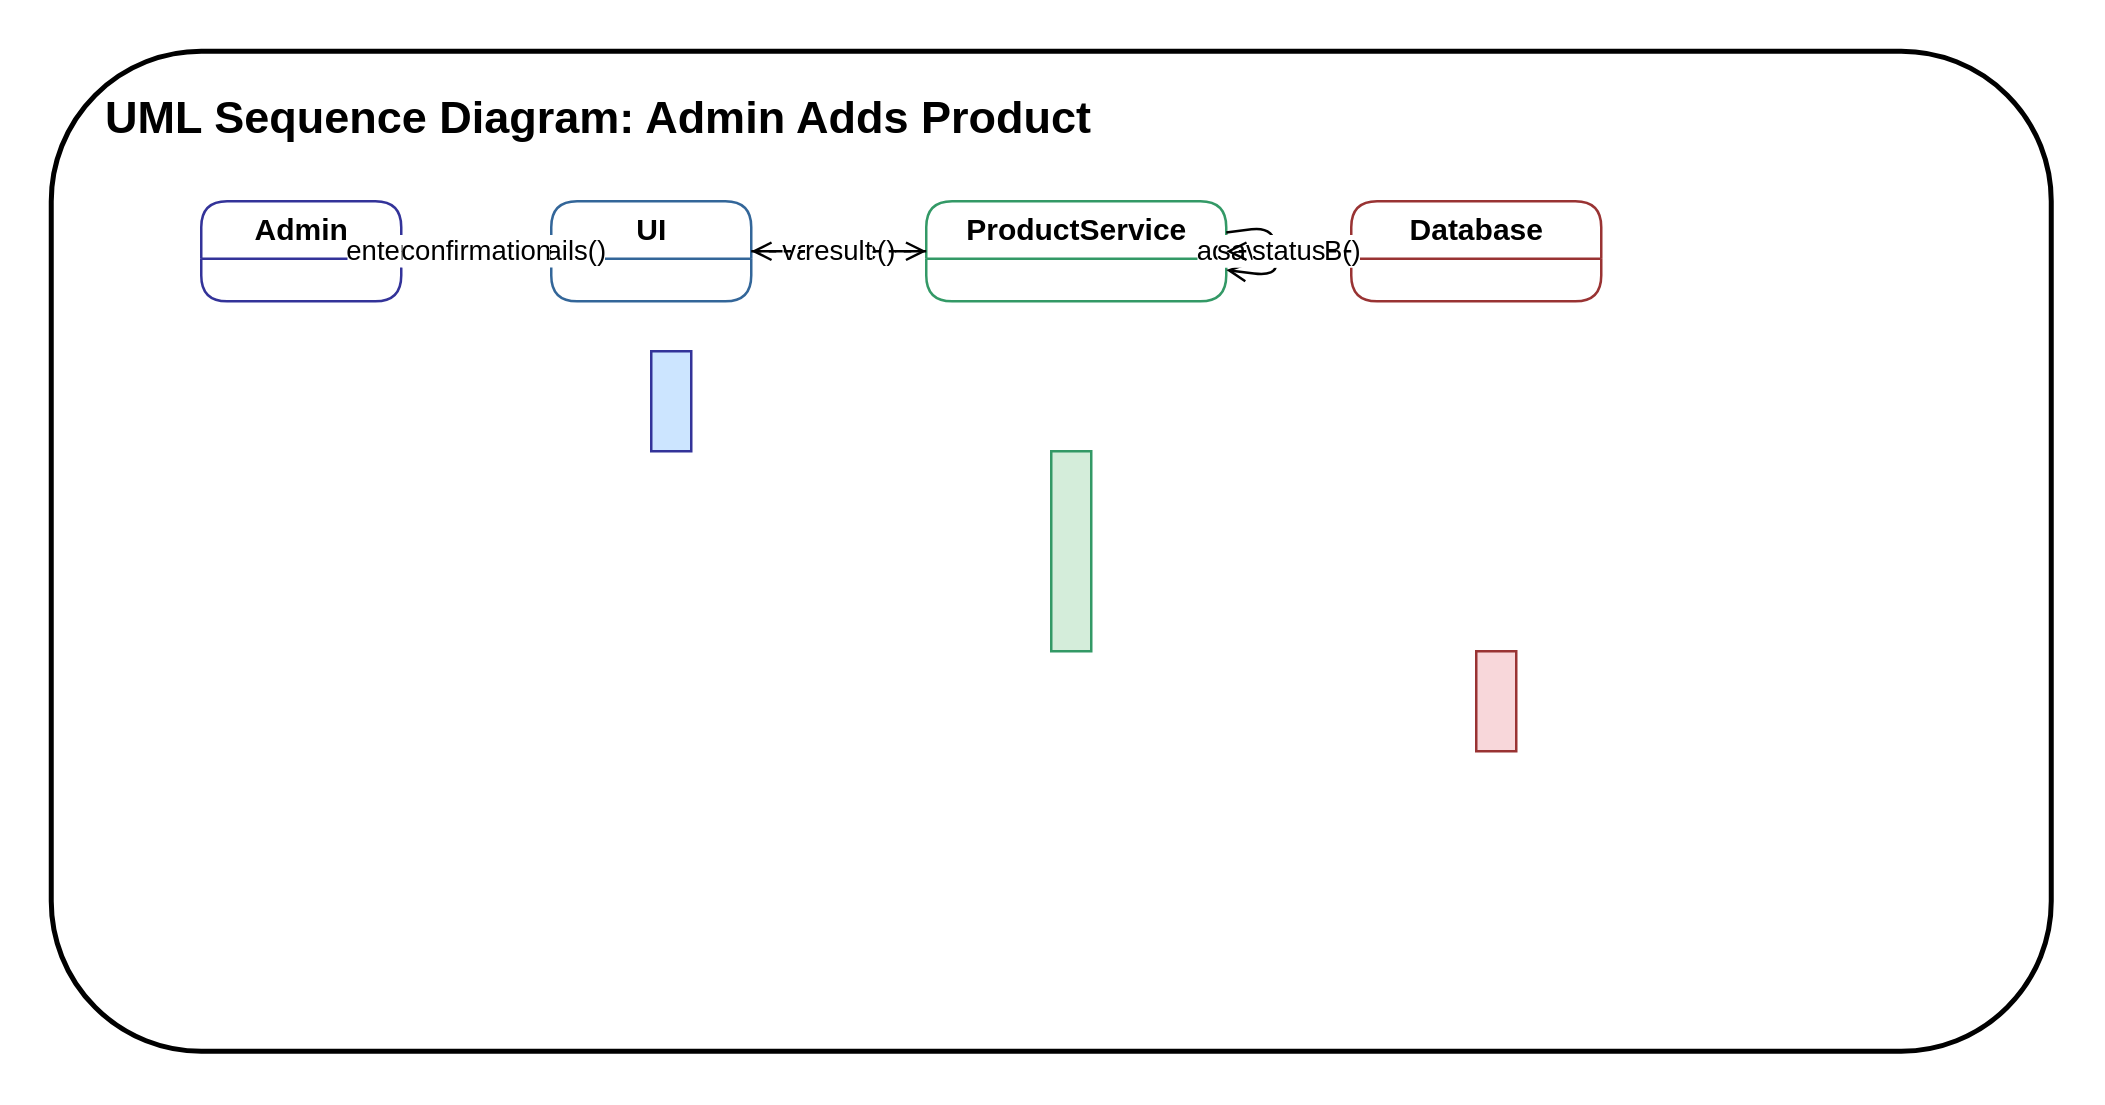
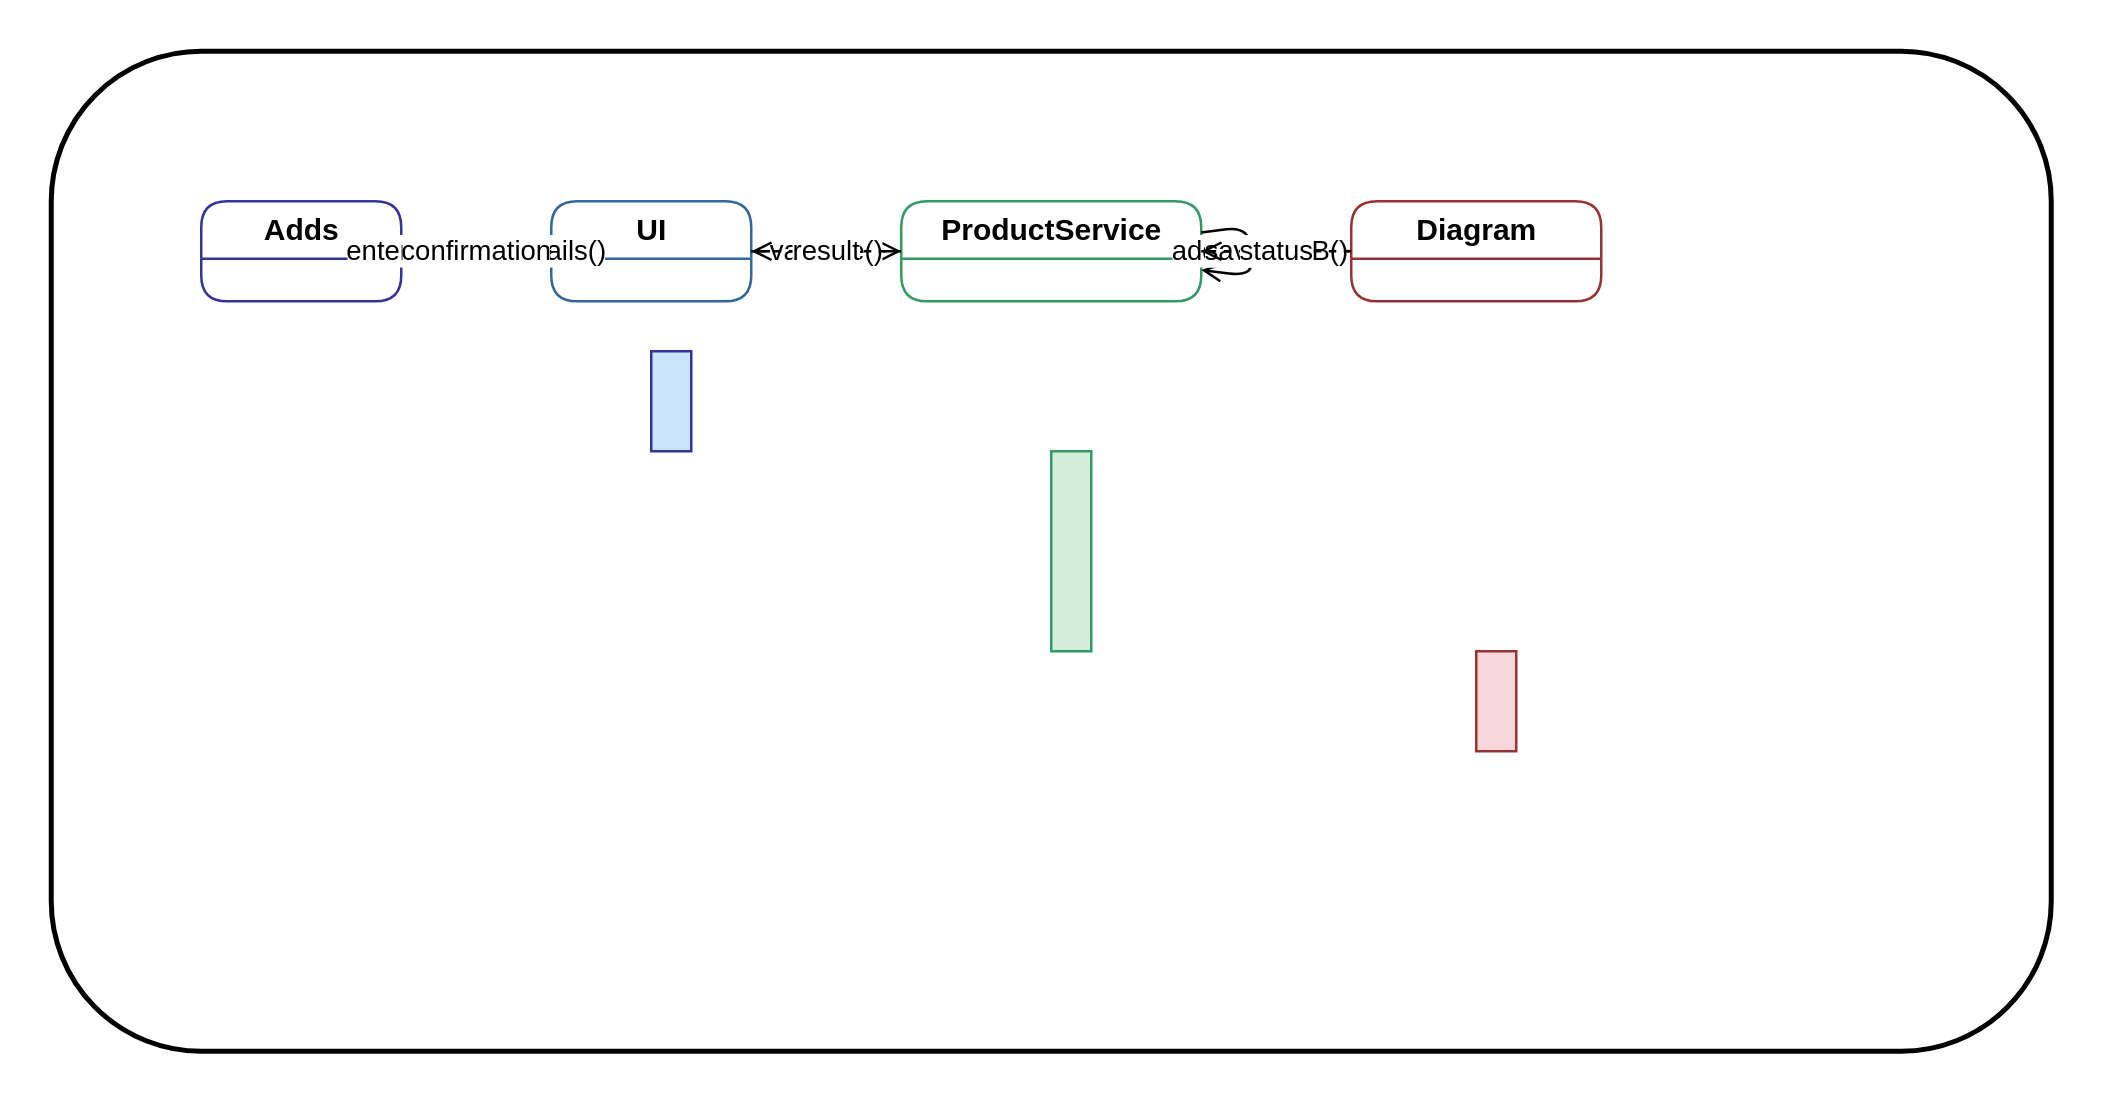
node "UML Sequence Diagram: Admin Adds Product": removed
node "Admin": label "Admin" -> "Adds"
node "Database": label "Database" -> "Diagram"
node "ProductService": moved (1076, 251) -> (1051, 251)
